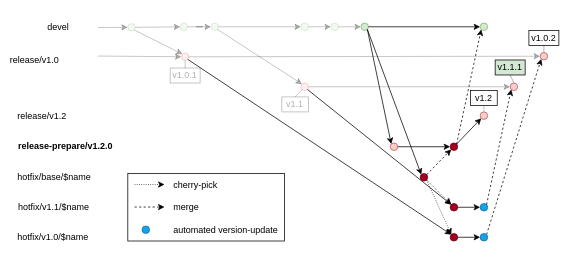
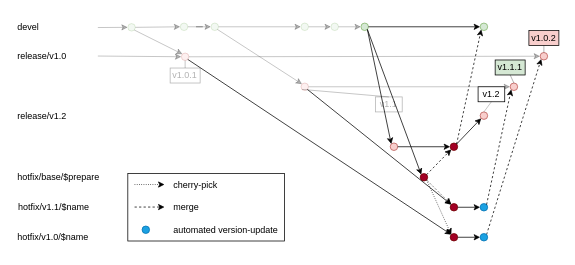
node "devel": moved (68, 27) -> (38, 27)
node "v1.0.2": fillcolor #ffffff -> #f8cecc
node "release/v1.0": moved (35, 60) -> (42, 57)
node "v1.2": moved (484, 98) -> (492, 94)
node "v1.1": moved (295, 104) -> (389, 104)
node "release-prepare/v1.2.0": removed
node "hotfix/base/$name": label "hotfix/base/$name" -> "hotfix/base/$prepare"
